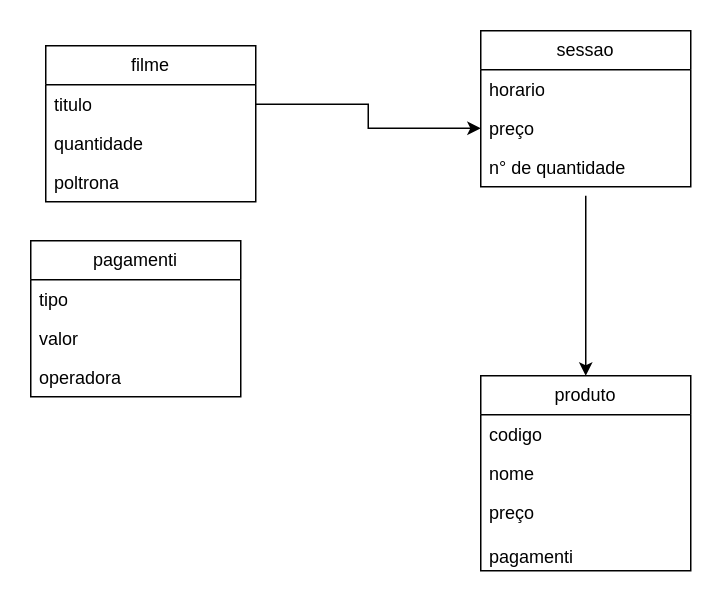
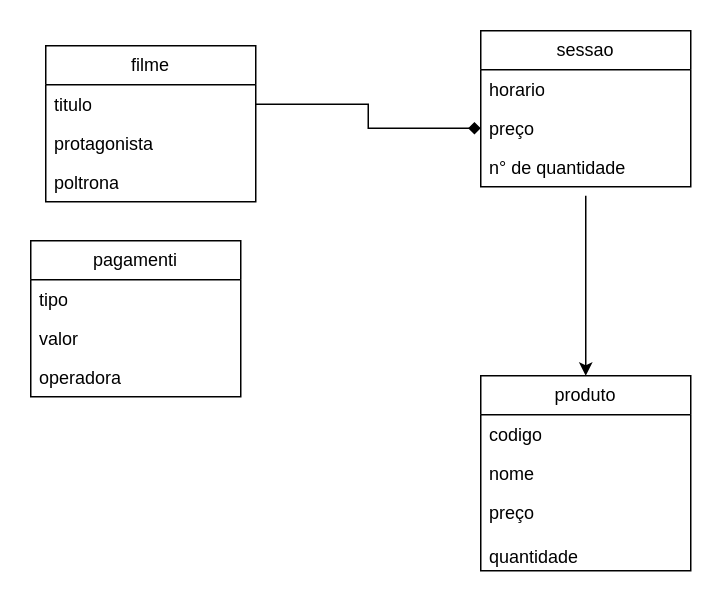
edge "titulo" -> "preço": arrowhead classic -> diamond
node "quantidade": label "quantidade" -> "protagonista"
node "preço pagamenti": label "preço pagamenti" -> "preço quantidade"
